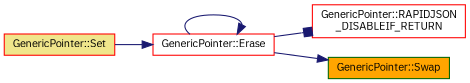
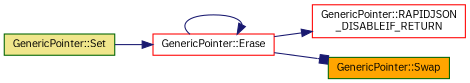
edge "GenericPointer::Erase" -> "GenericPointer::RAPIDJSON _DISABLEIF_RETURN": arrowhead box -> normal
node "GenericPointer::Set": color red -> darkgreen
edge "GenericPointer::Erase" -> "GenericPointer::Swap": arrowhead normal -> box
